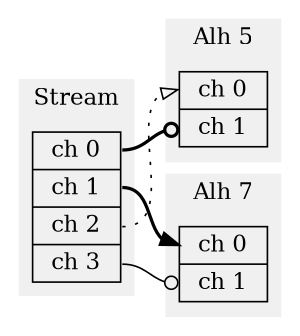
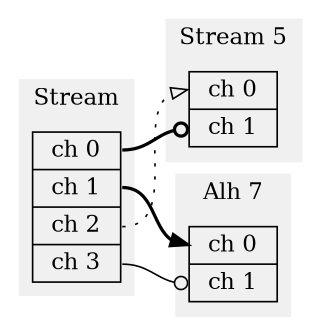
cluster "Alh 5": label "Alh 5" -> "Stream 5"
